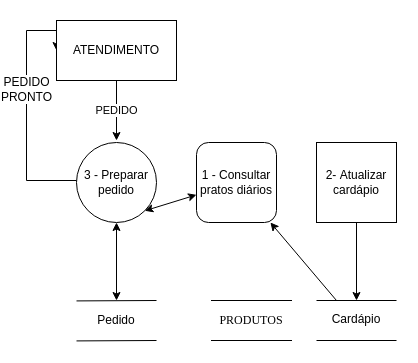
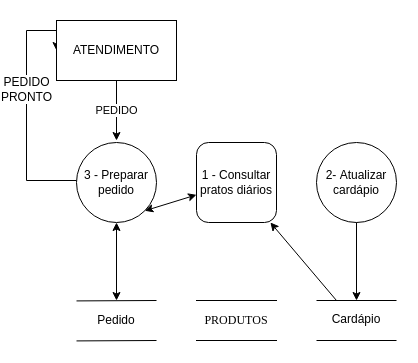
node "2- Atualizar cardápio": shape rectangle -> ellipse
node "PRODUTOS": moved (252, 321) -> (237, 321)
